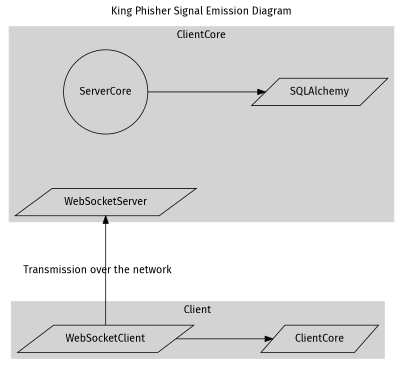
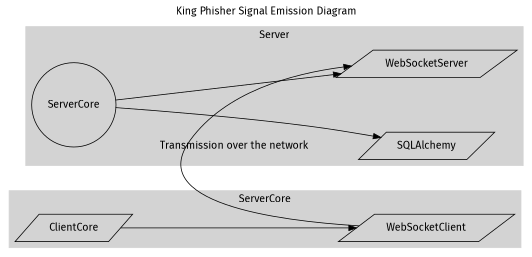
cluster "ClientCore": label "ClientCore" -> "Server"
edge "ServerCore" -> "WebSocketServer": added
cluster "Client": label "Client" -> "ServerCore"
edge "WebSocketClient" -> "ClientCore": reversed
